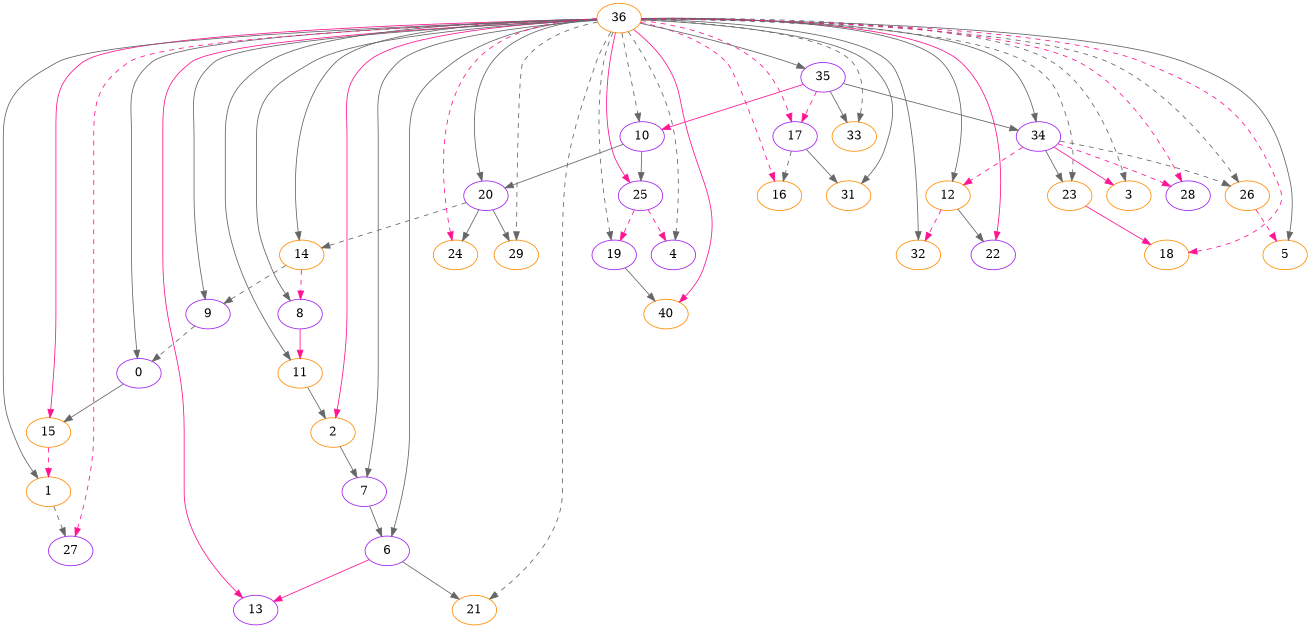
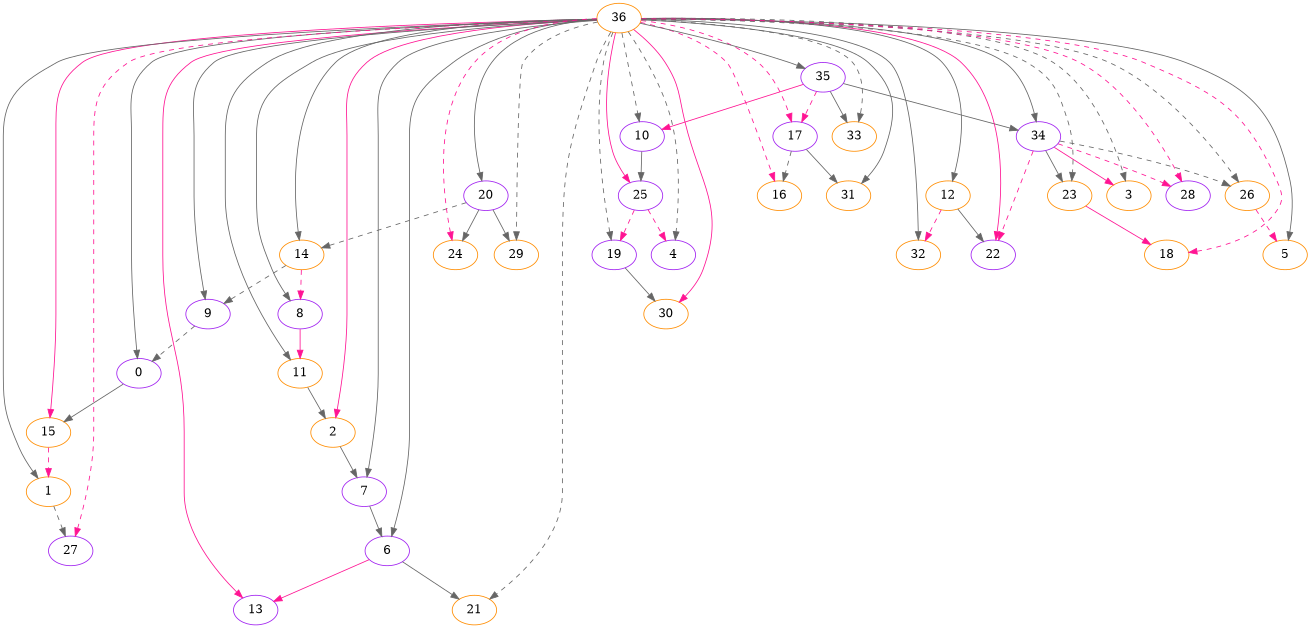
edge "10" -> "20": removed
edge "34" -> "12": now "34" -> "22"
node "40": label "40" -> "30"
